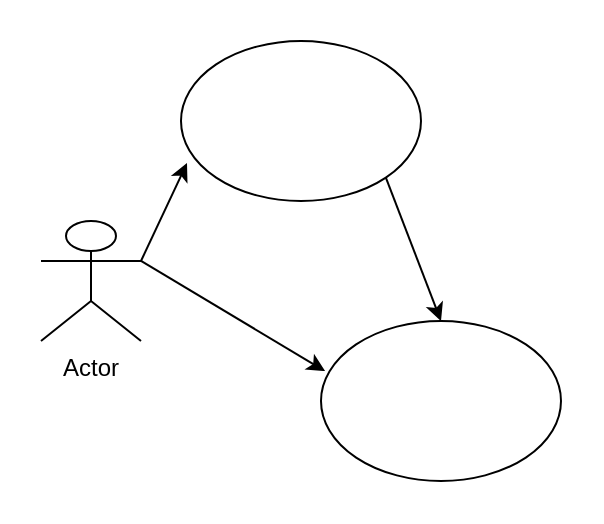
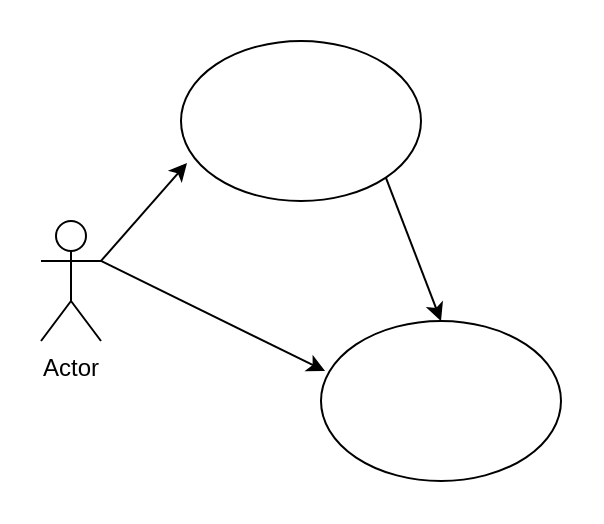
node "Actor": size 100x120 -> 60x120
